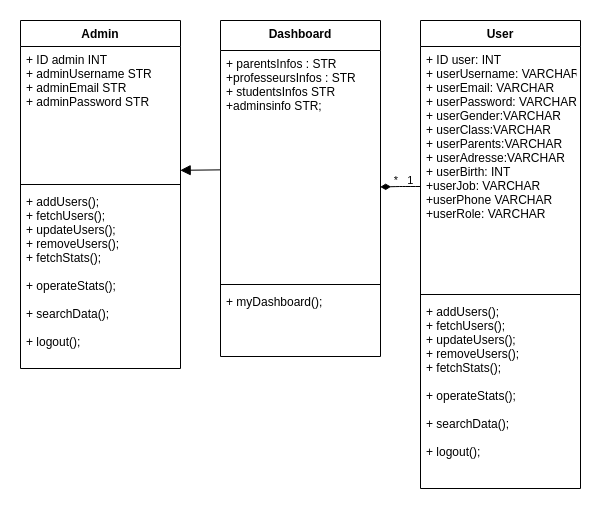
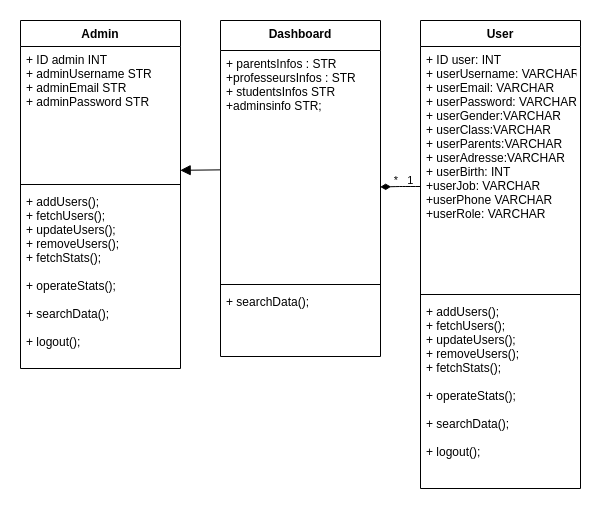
node "+ myDashboard();": label "+ myDashboard();" -> "+ searchData();"
